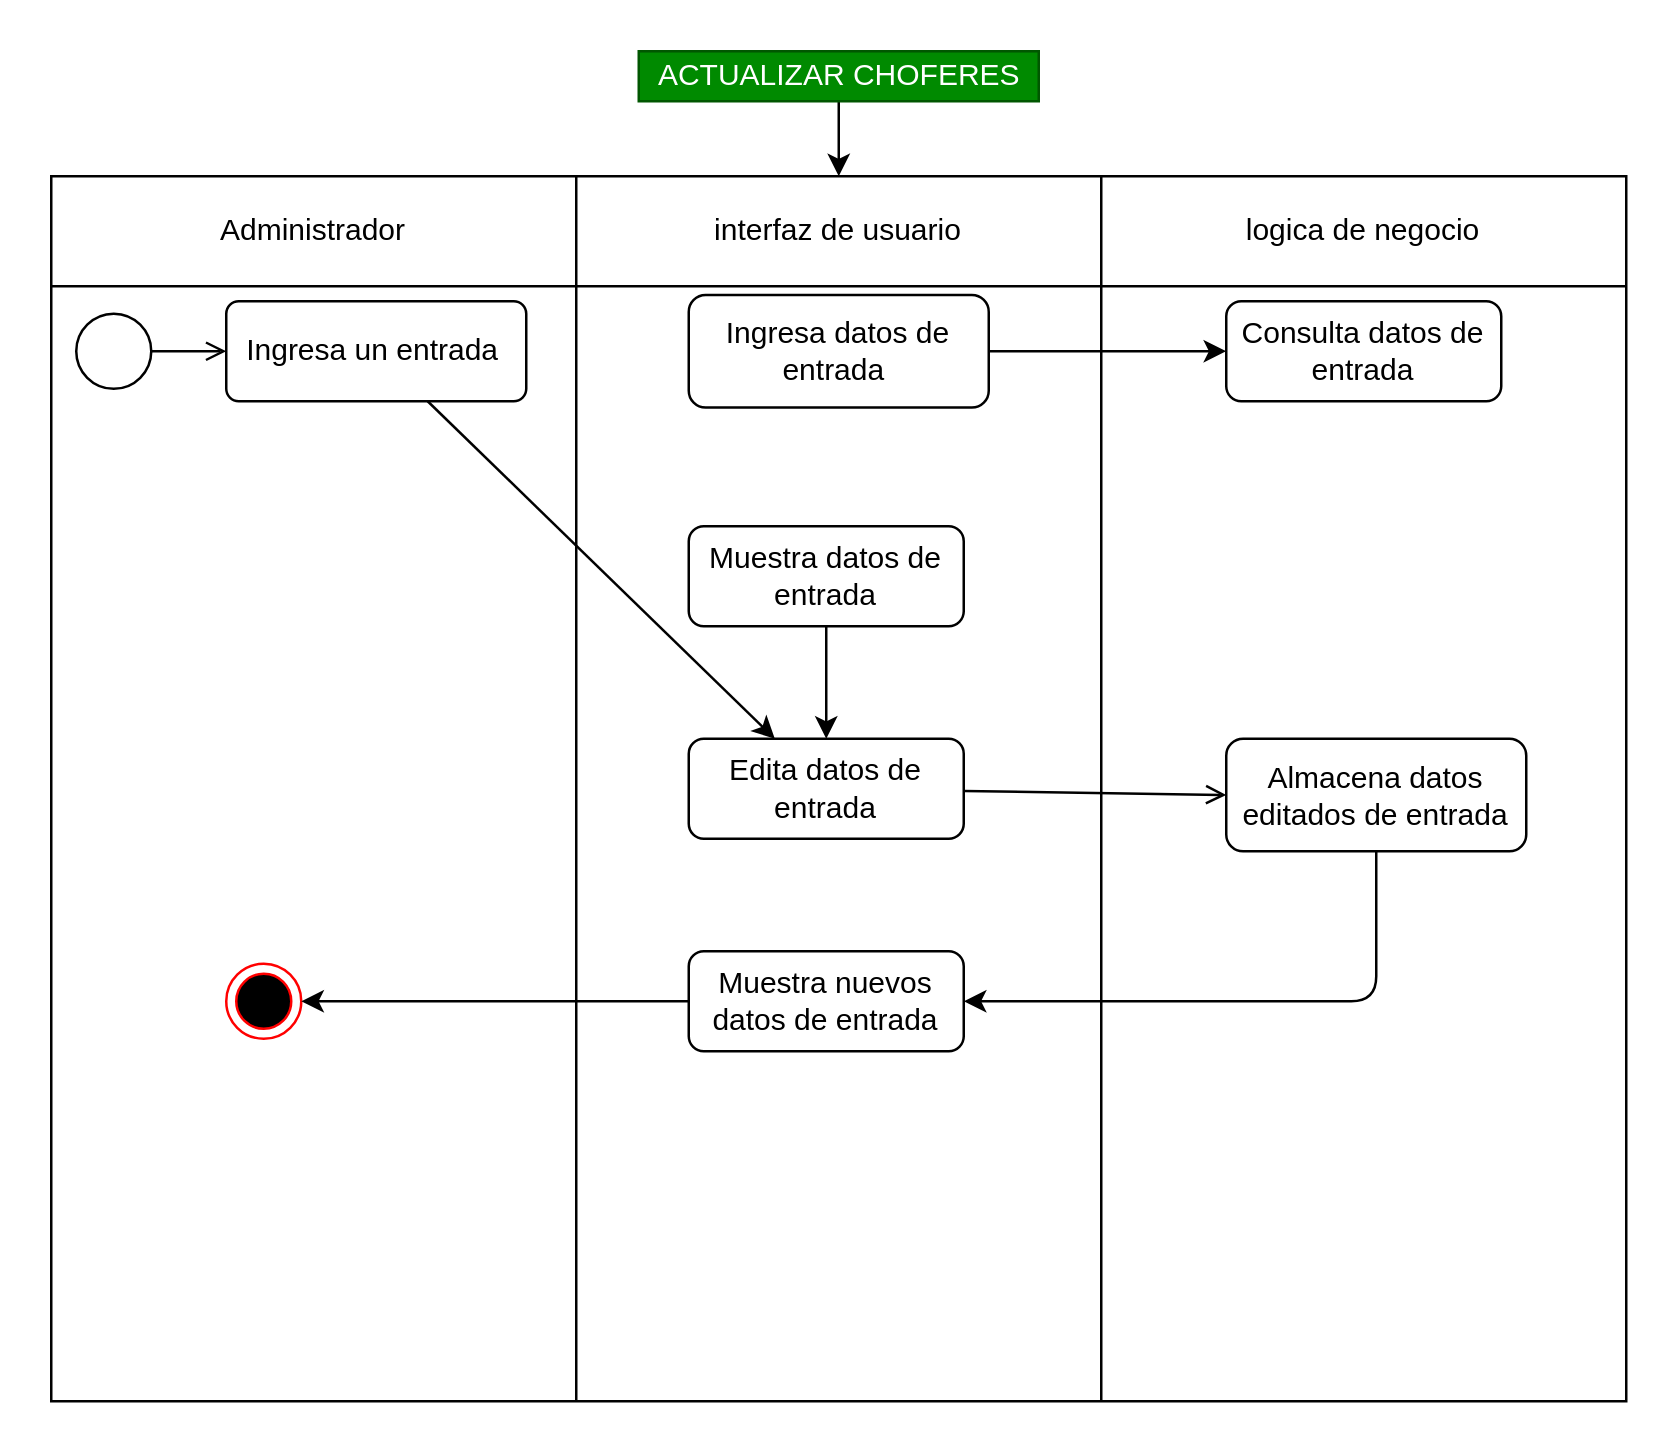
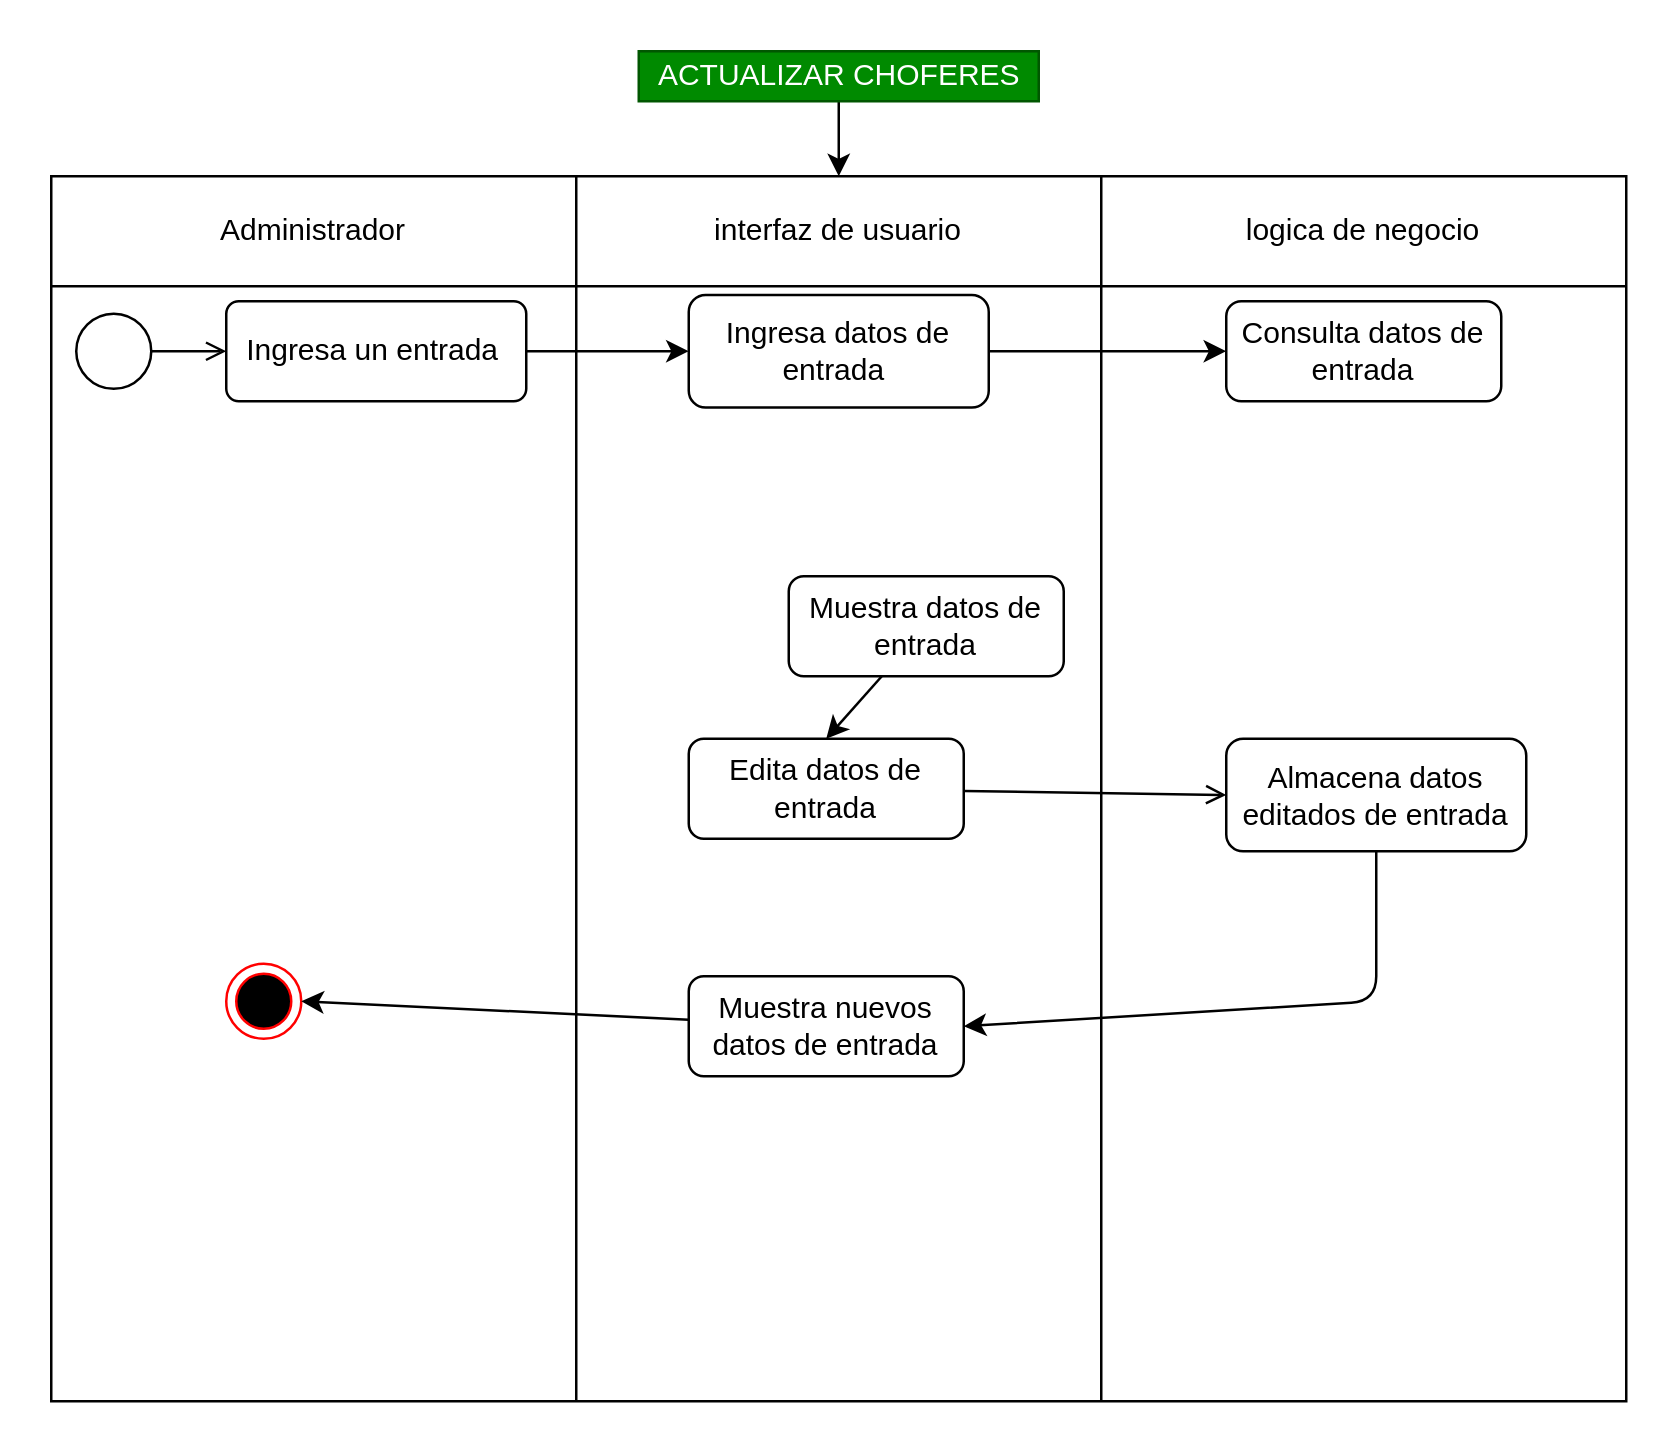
node "Muestra datos de entrada": moved (826, 576) -> (926, 626)
edge "Ingresa un entrada" -> "Edita datos de entrada": now "Ingresa un entrada" -> "Ingresa datos de entrada"
node "Muestra nuevos datos de entrada": moved (826, 1001) -> (826, 1026)
